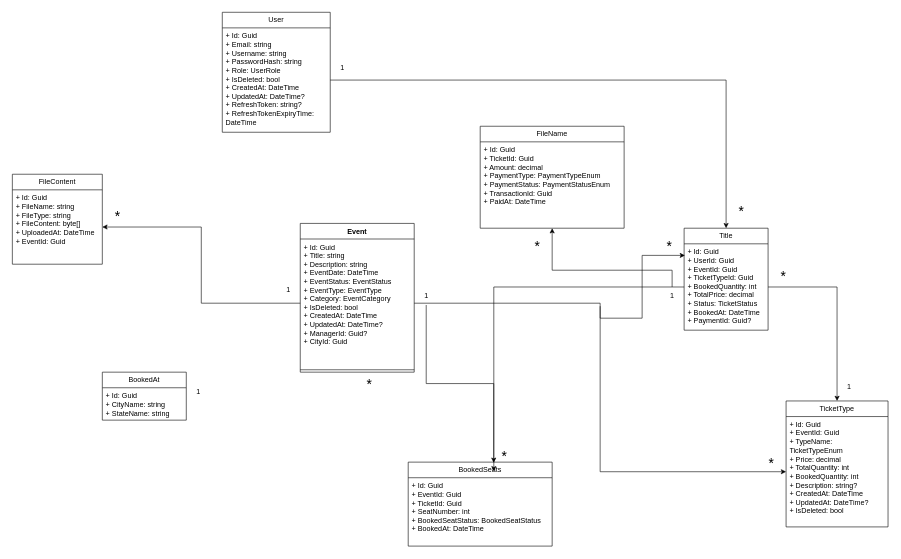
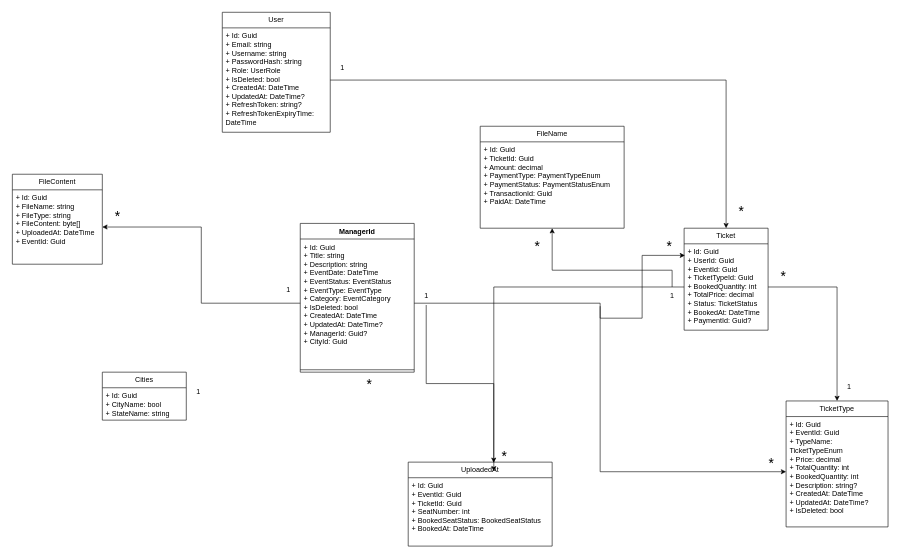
node "Event": label "Event" -> "ManagerId"
node "Title": label "Title" -> "Ticket"
node "BookedAt": label "BookedAt" -> "Cities"
node "+ Id: Guid + CityName: string + StateName: string": label "+ Id: Guid + CityName: string + StateName: string" -> "+ Id: Guid + CityName: bool + StateName: string"
node "BookedSeats": label "BookedSeats" -> "UploadedAt"
